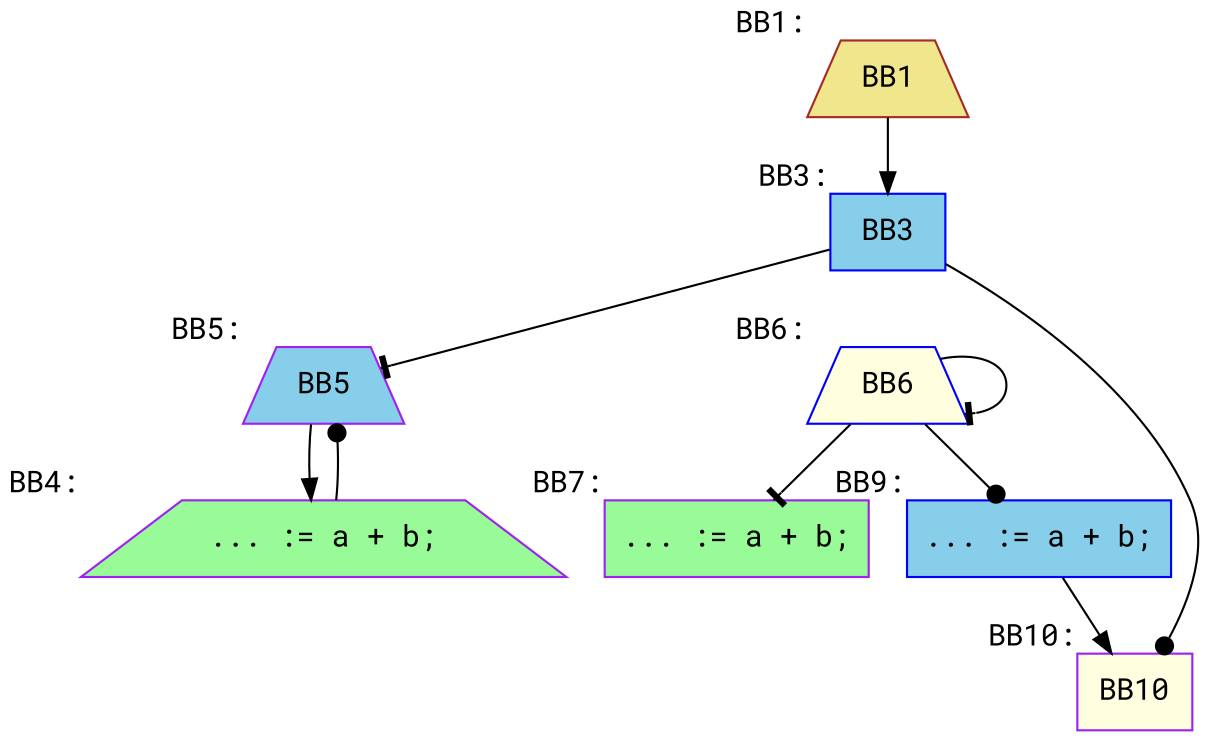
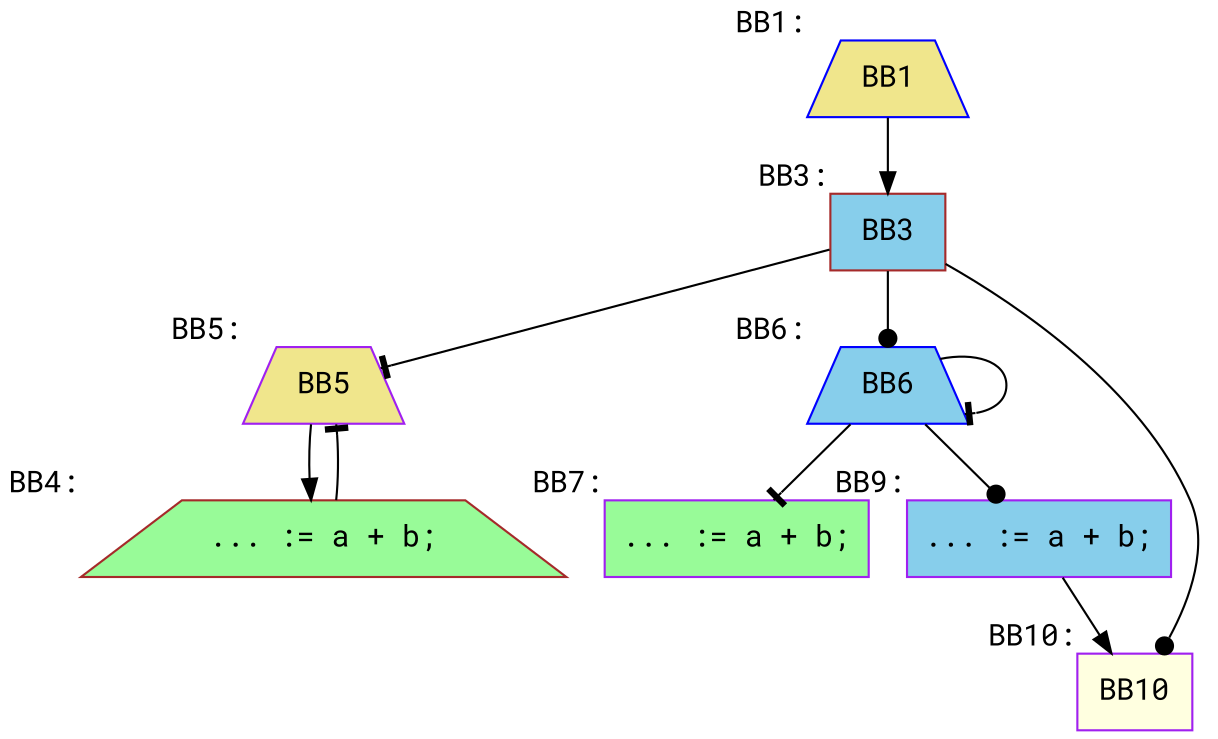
node "BB1 BB1:": color brown -> blue
node "BB3 BB3:": color blue -> brown
edge "BB3 BB3:" -> "BB6 BB6:": added
node "BB5 BB5:": fillcolor skyblue -> khaki
node "BB6 BB6:": fillcolor lightyellow -> skyblue
edge "... := a + b; BB4:" -> "BB5 BB5:": arrowhead dot -> tee
node "... := a + b; BB4:": color purple -> brown
node "... := a + b; BB9:": color blue -> purple
